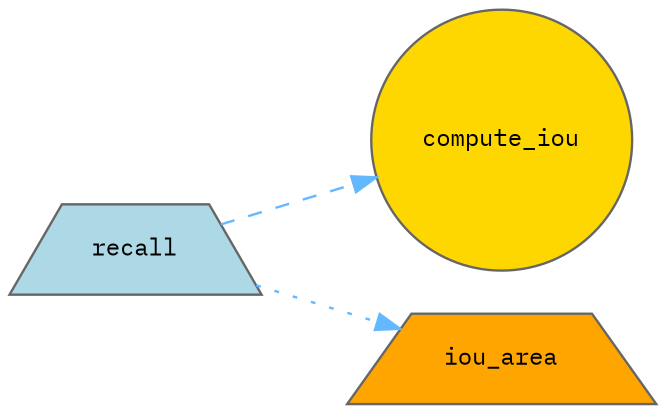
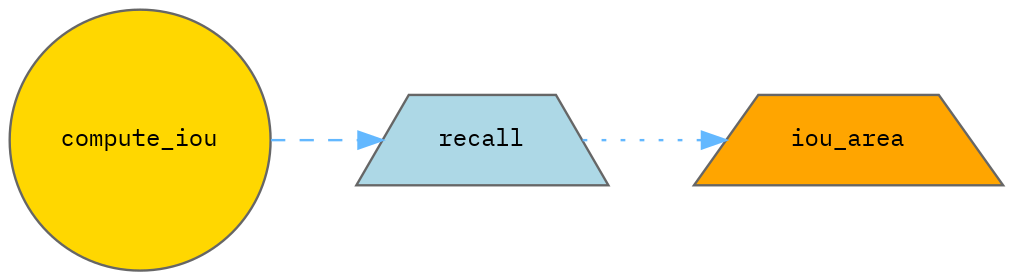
edge "recall" -> "compute_iou": reversed
